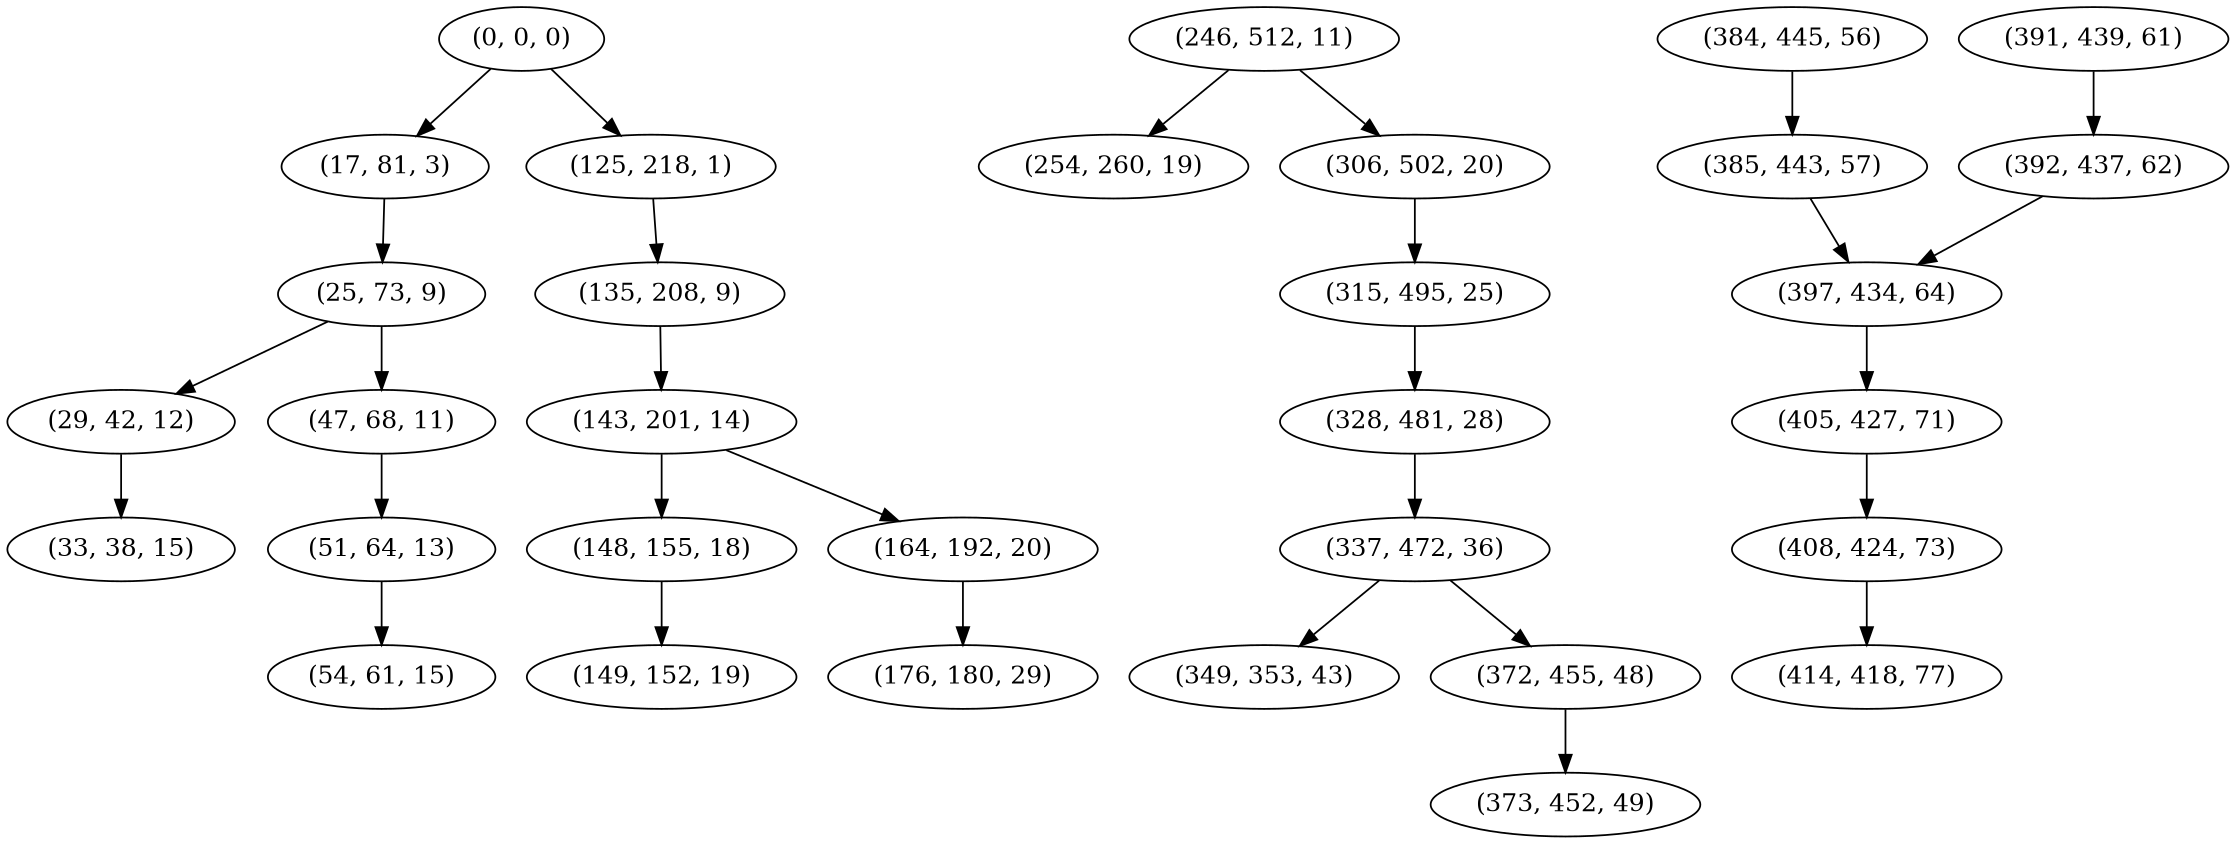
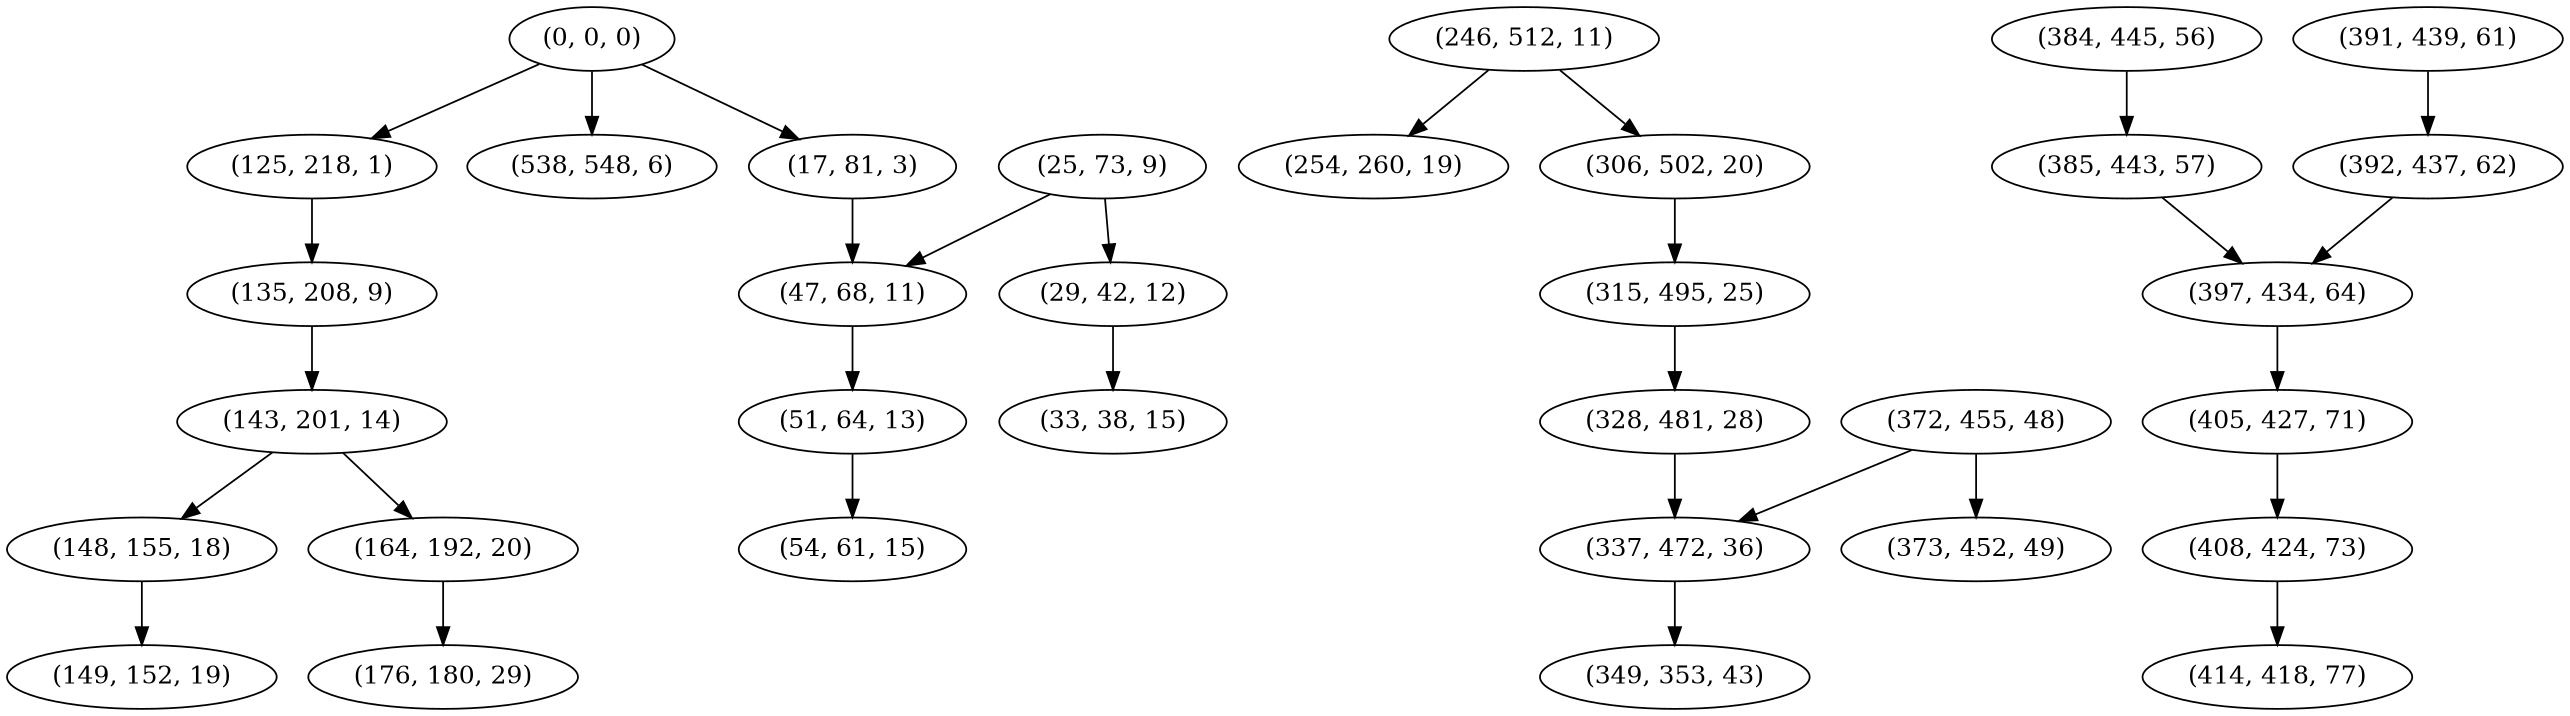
node "(538, 548, 6)": added
edge "(17, 81, 3)" -> "(25, 73, 9)": now "(17, 81, 3)" -> "(47, 68, 11)"
edge "(337, 472, 36)" -> "(372, 455, 48)": reversed
